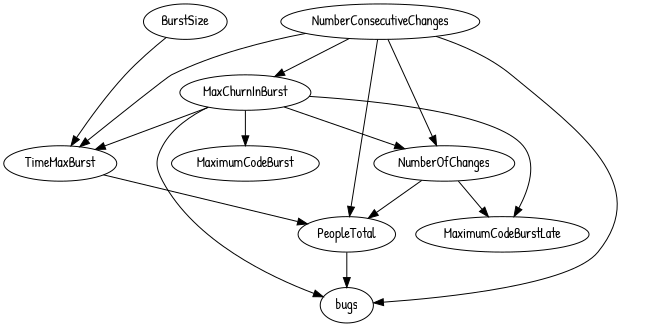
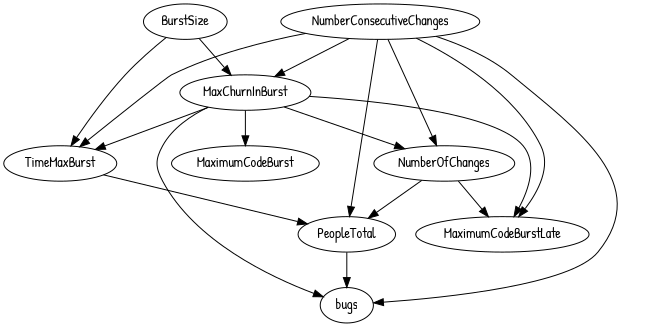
edge "BurstSize" -> "MaxChurnInBurst": added
edge "NumberConsecutiveChanges" -> "MaximumCodeBurstLate": added
